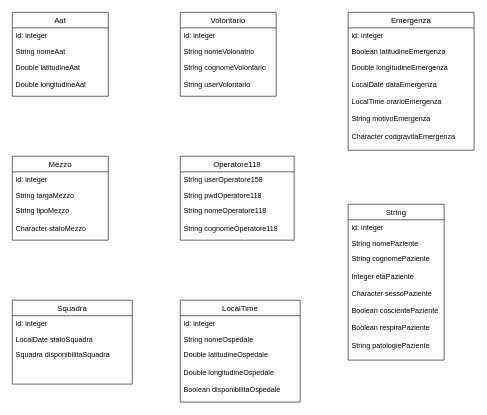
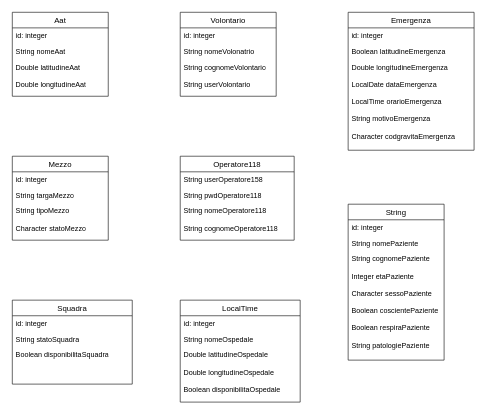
node "LocalDate statoSquadra": label "LocalDate statoSquadra" -> "String statoSquadra"
node "Squadra disponibilitaSquadra": label "Squadra disponibilitaSquadra" -> "Boolean disponibilitaSquadra"
